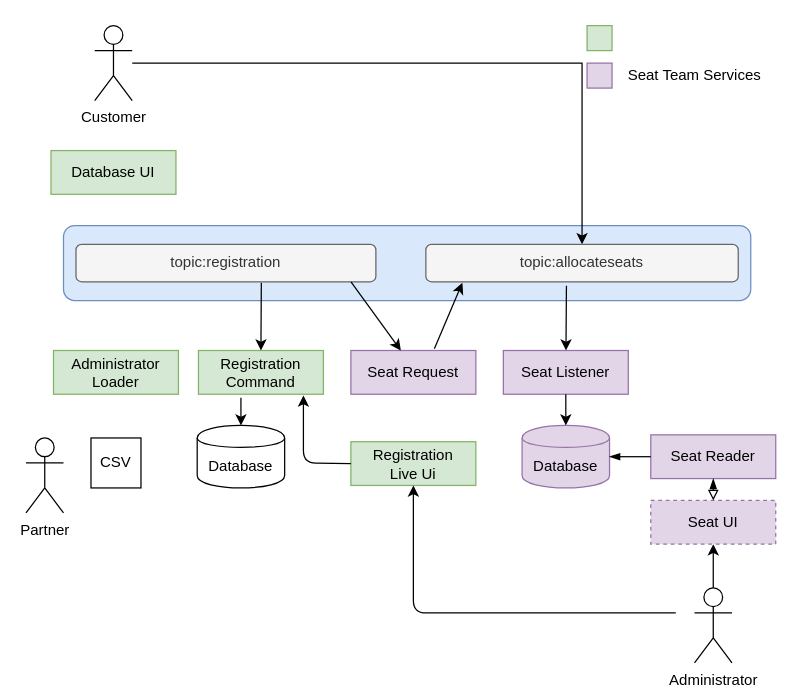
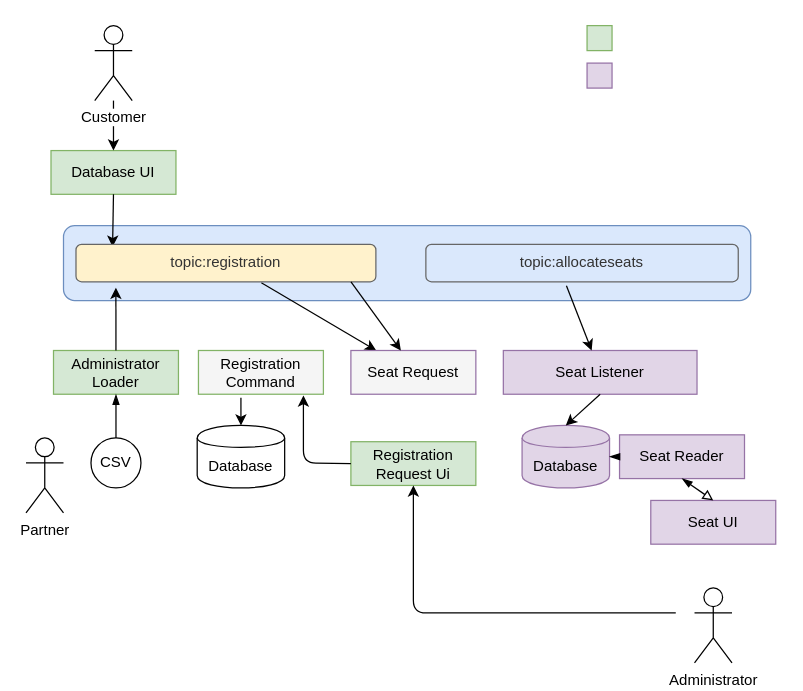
edge "Customer" -> "topic:allocateseats": now "Customer" -> "Database UI"
node "Seat Team Services": removed
edge "Database UI" -> "topic:registration": added
node "topic:registration": fillcolor #f5f5f5 -> #fff2cc
node "topic:allocateseats": fillcolor #f5f5f5 -> #dae8fc
edge "topic:registration" -> "Registration Command": now "topic:registration" -> "Seat Request"
edge "Seat Request" -> "topic:allocateseats": removed
edge "Administrator Loader" -> "topic:registration": added
node "Registration Command": fillcolor #d5e8d4 -> #f5f5f5
node "Seat Request": fillcolor #e1d5e7 -> #f5f5f5
node "Seat Listener": size 125x44 -> 194x44
edge "CSV" -> "Administrator Loader": added
node "Seat Reader": moved (713, 457) -> (682, 457)
node "CSV": shape rectangle -> ellipse
node "Registration Live Ui": label "Registration Live Ui" -> "Registration Request Ui"
node "Seat UI": style dashed -> solid
edge "Administrator" -> "Seat UI": removed
